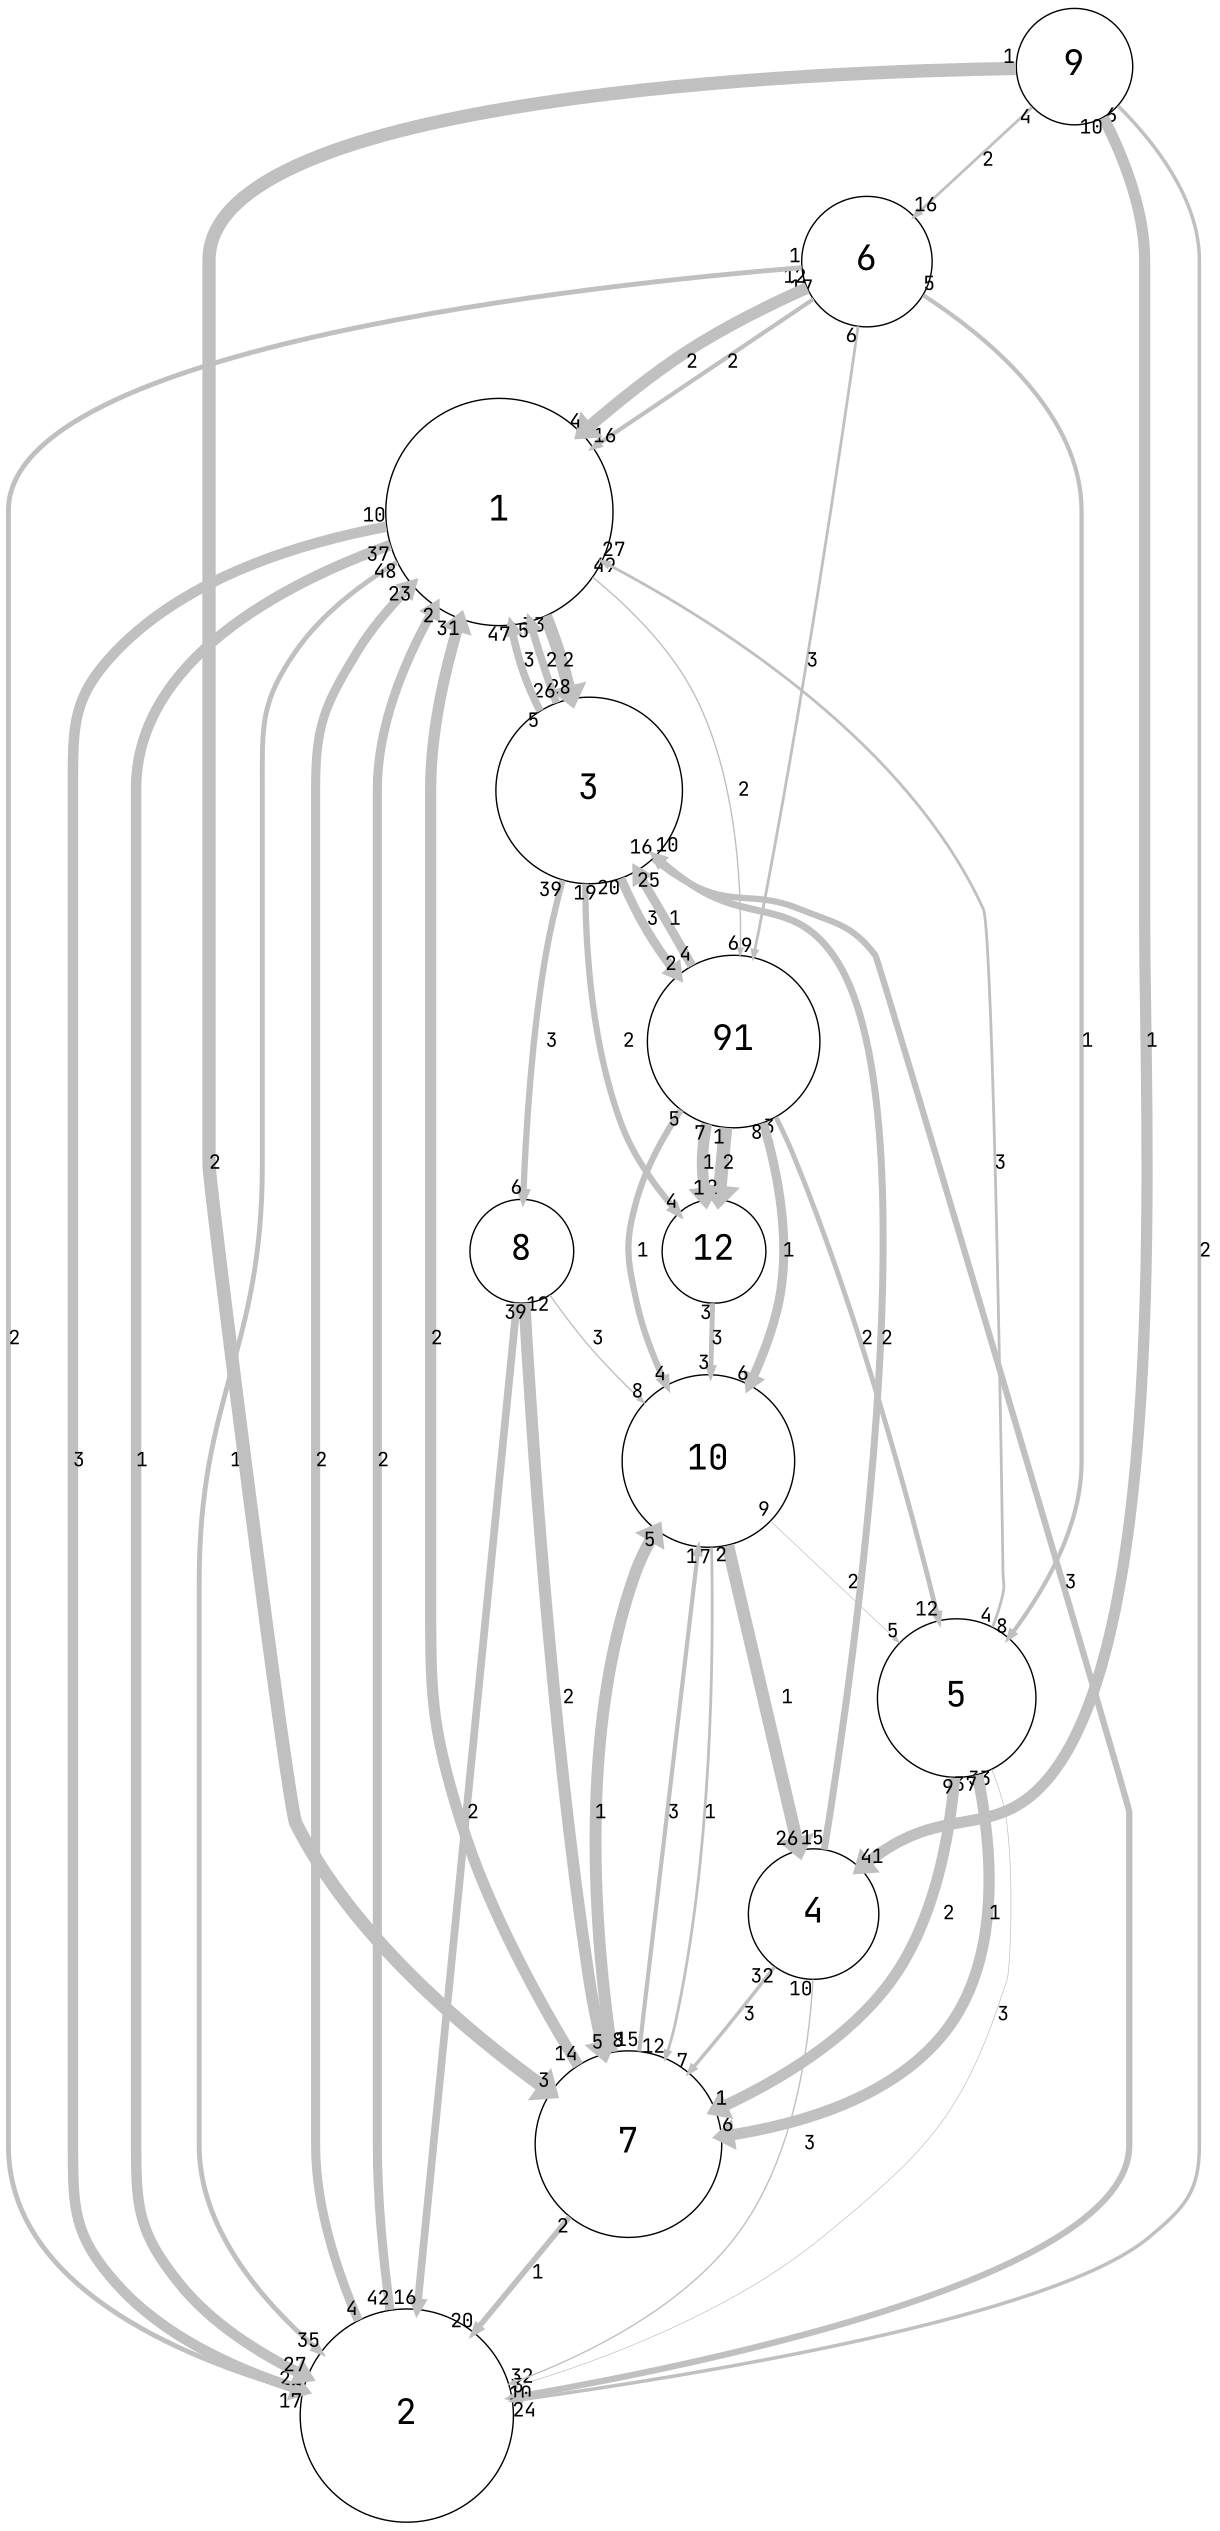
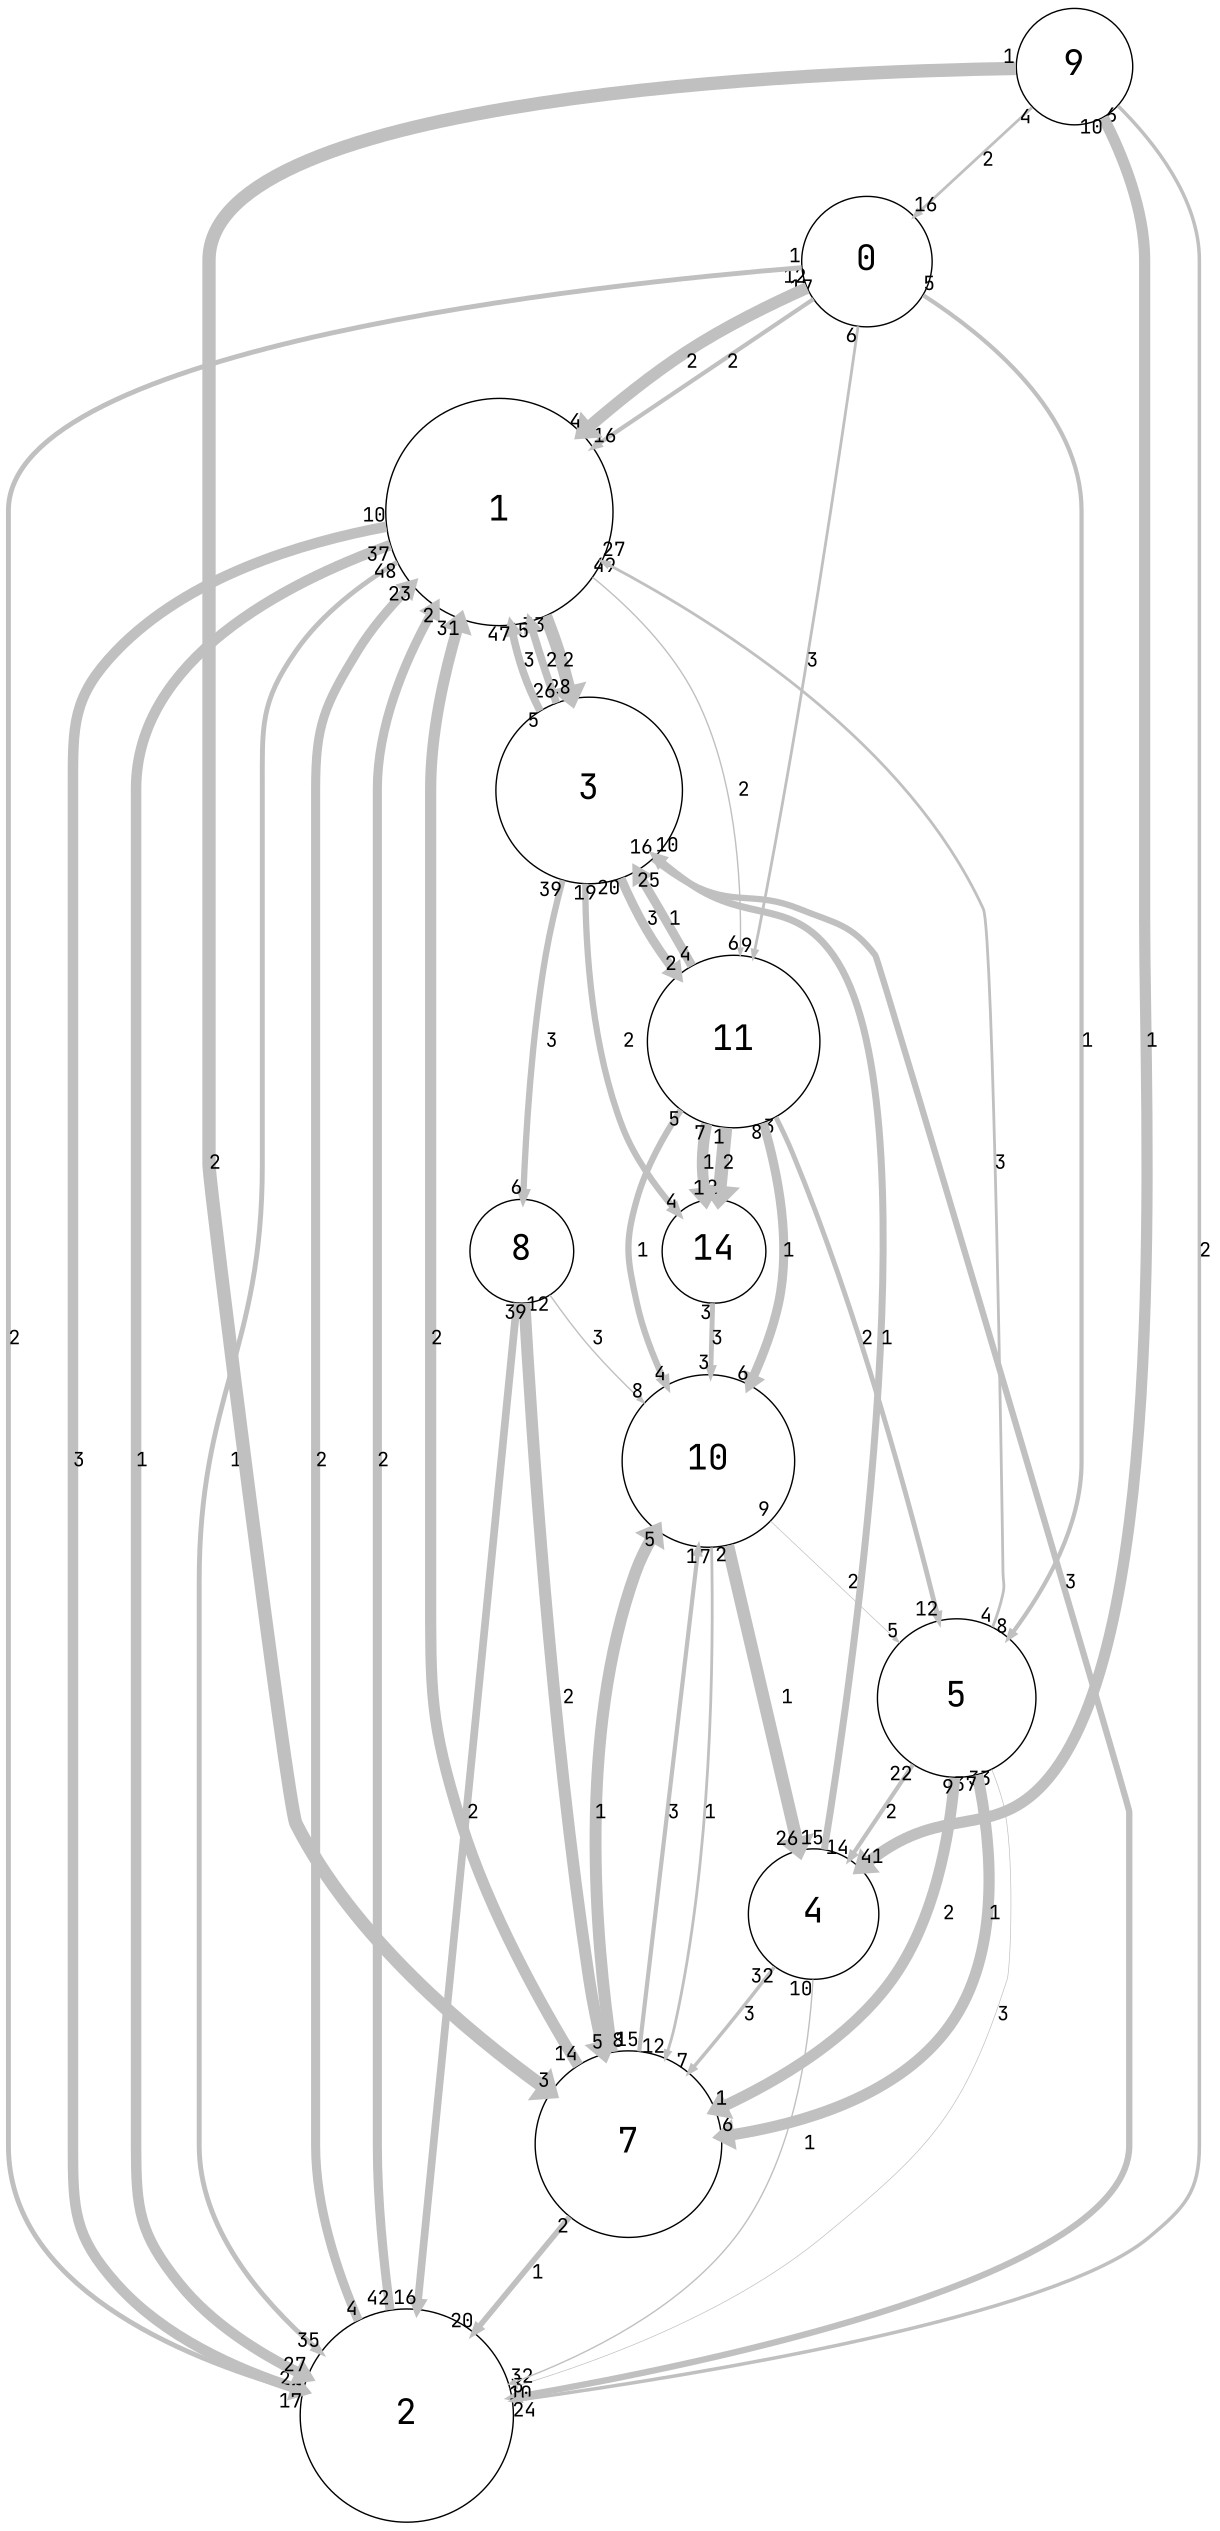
node "6": label "6" -> "0"
node "91": label "91" -> "11"
node "12": label "12" -> "14"
edge "4" -> "3": label "2" -> "1"
edge "5" -> "4": added, label "2"
edge "4" -> "2": label "3" -> "1"
